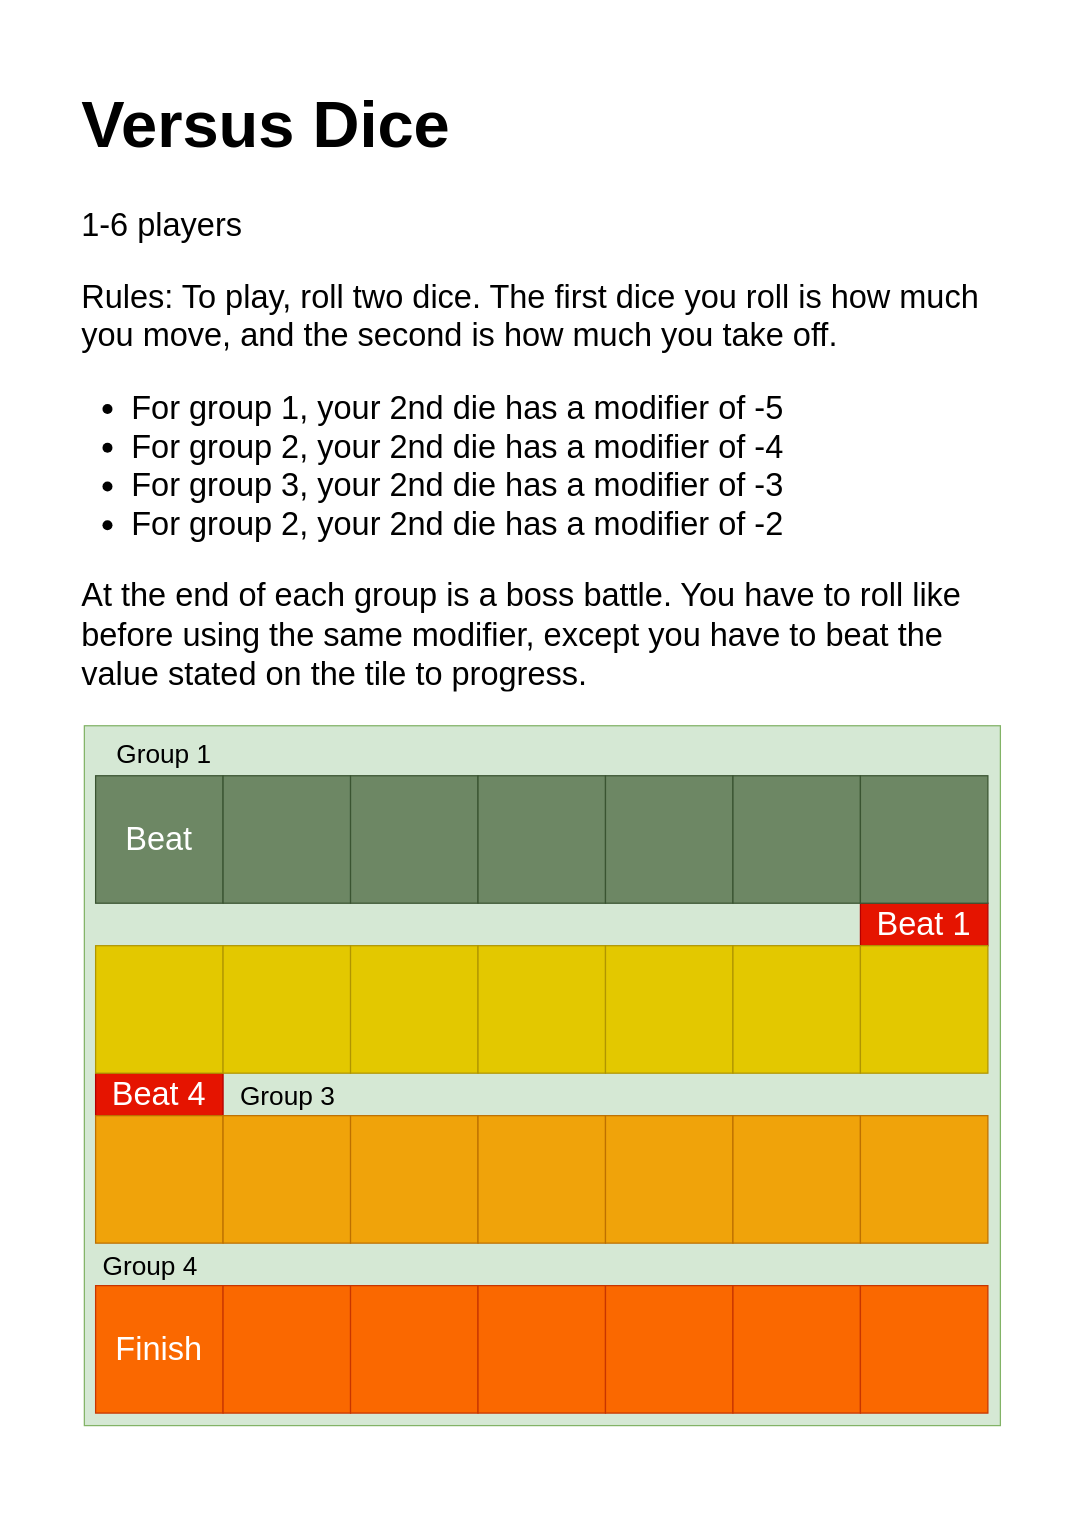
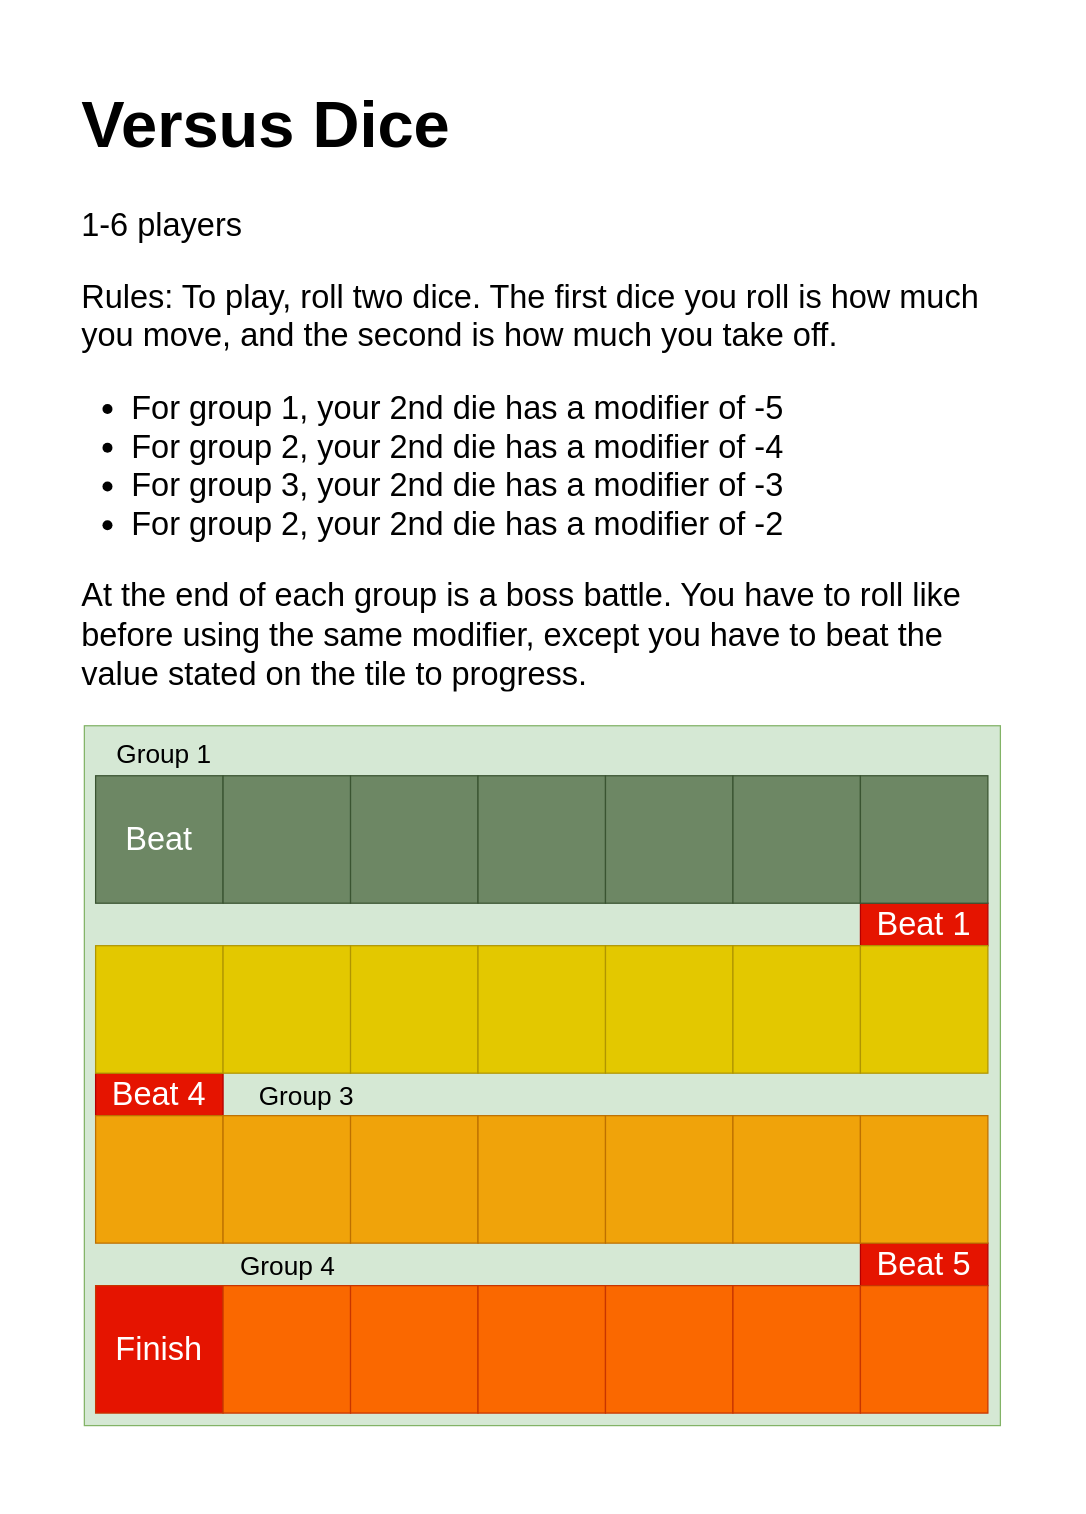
node "Group 3": moved (319, 1094) -> (338, 1094)
node "Group 4": moved (182, 1264) -> (319, 1264)
node "Beat 5": added
node "Finish": fillcolor #fa6800 -> #e51400
